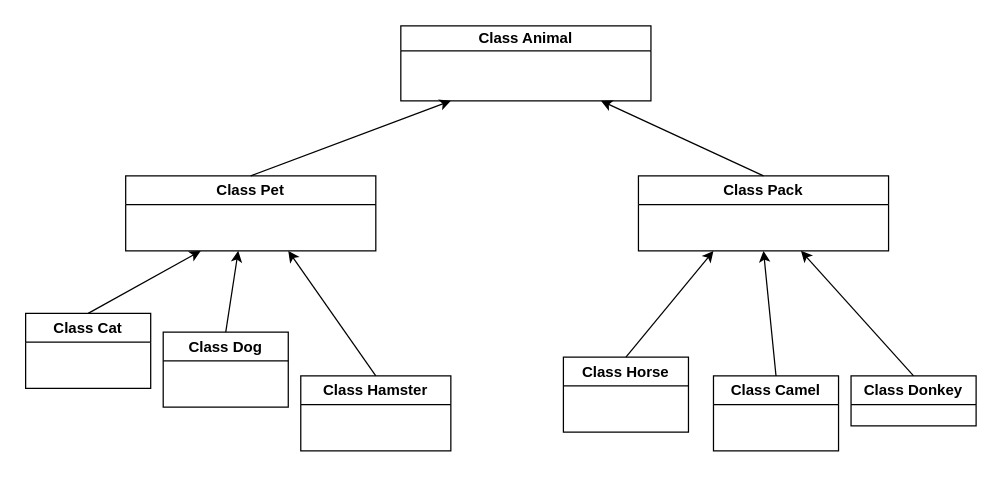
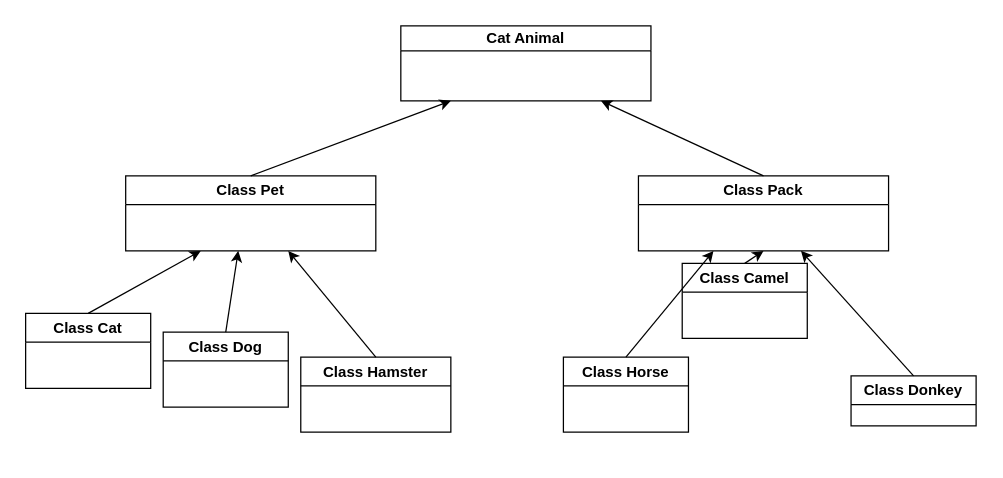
node "Class Animal": label "Class Animal" -> "Cat Animal"
node "Class Hamster": moved (376, 413) -> (376, 394)
node "Class Camel": moved (776, 413) -> (744, 301)
